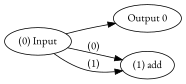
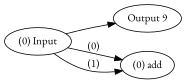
node "Output 0": label "Output 0" -> "Output 9"
node "(1) add": label "(1) add" -> "(0) add"
